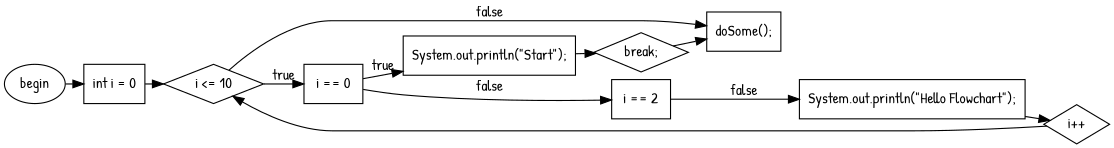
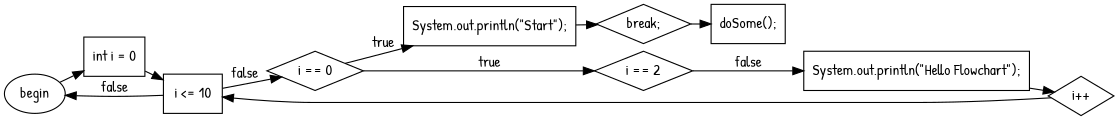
edge "i <= 10" -> "doSome();": now "i <= 10" -> "begin"
edge "i <= 10" -> "i == 0": label "true" -> "false"
node "i <= 10": shape diamond -> box
node "i == 0": shape box -> diamond
edge "i == 0" -> "i == 2": label "false" -> "true"
node "i == 2": shape box -> diamond
